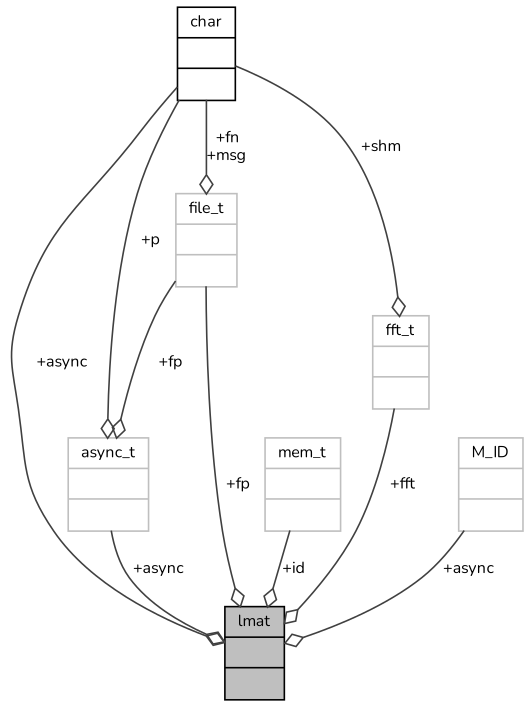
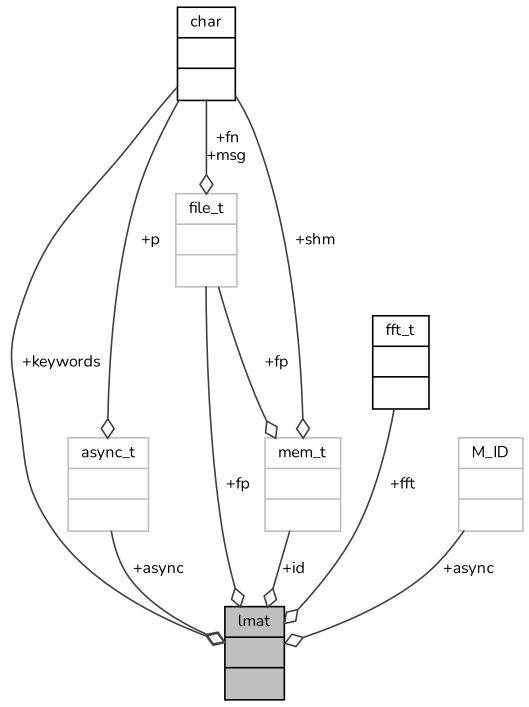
edge "char" -> "fft_t": now "char" -> "mem_t"
edge "file_t" -> "async_t": now "file_t" -> "mem_t"
edge "char" -> "lmat": label " +async" -> " +keywords"
node "fft_t": color grey75 -> black
